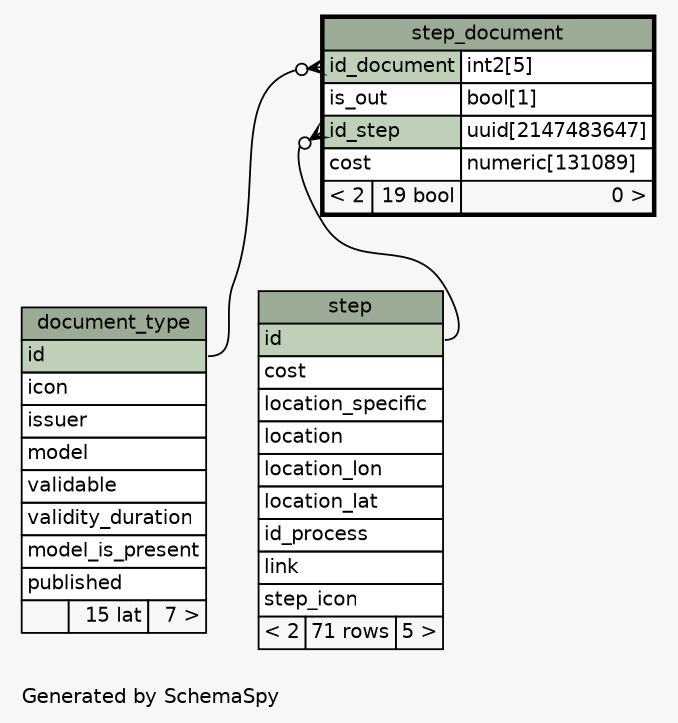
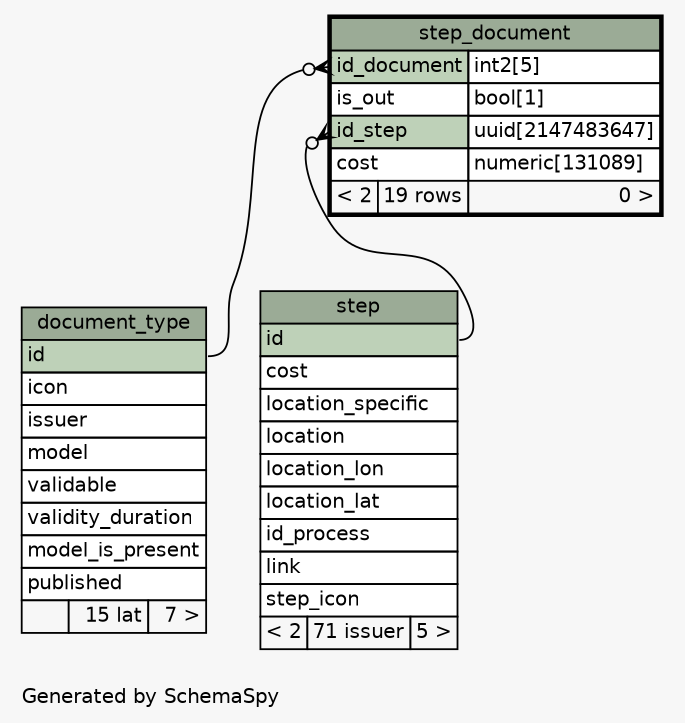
node "step_document": text "19 bool" -> "19 rows"
node "step": text "71 rows" -> "71 issuer"
